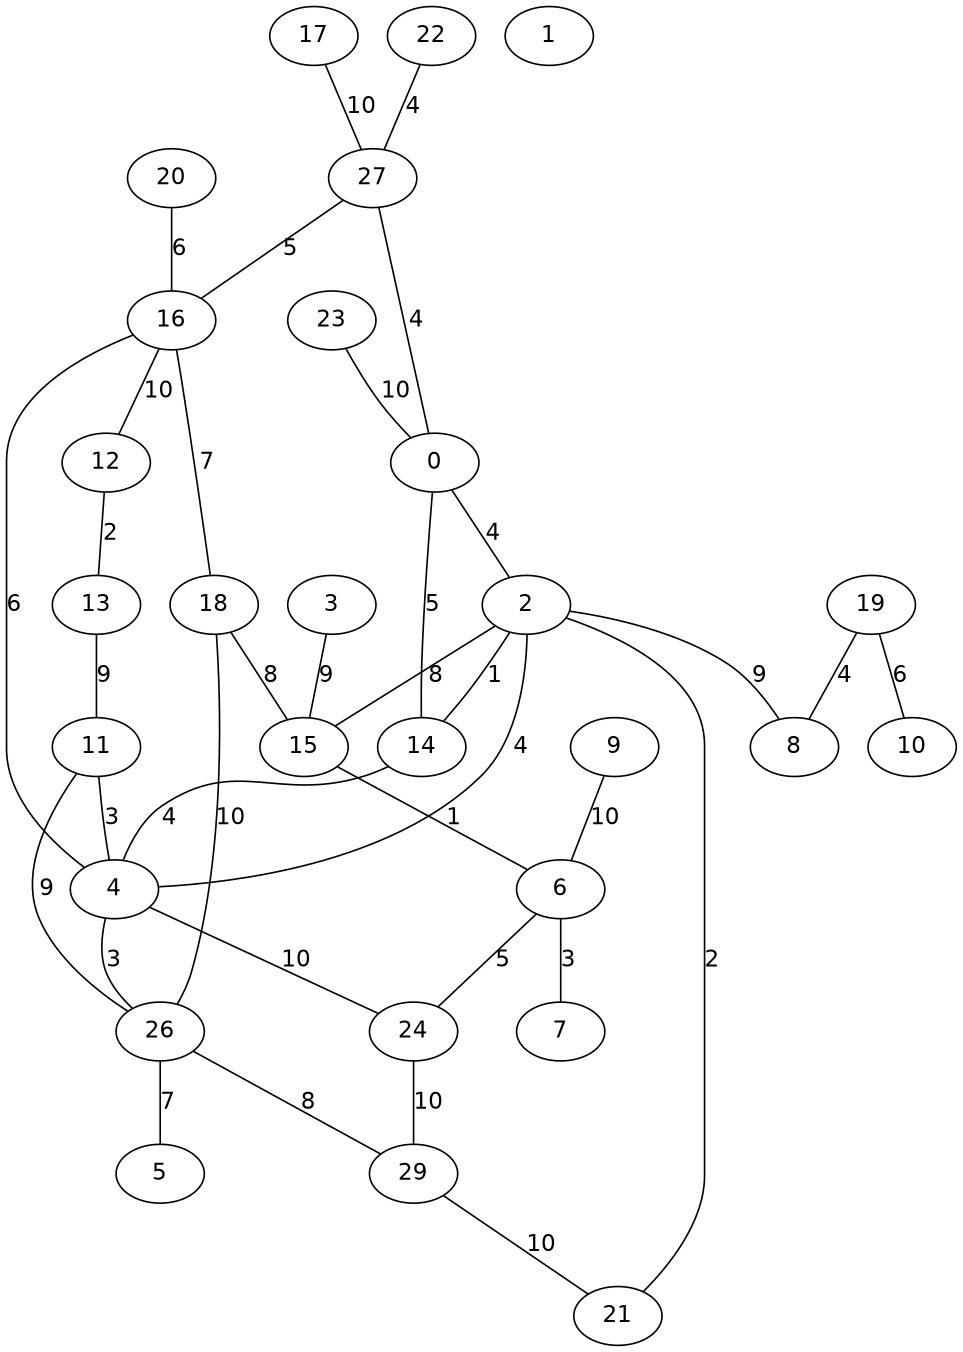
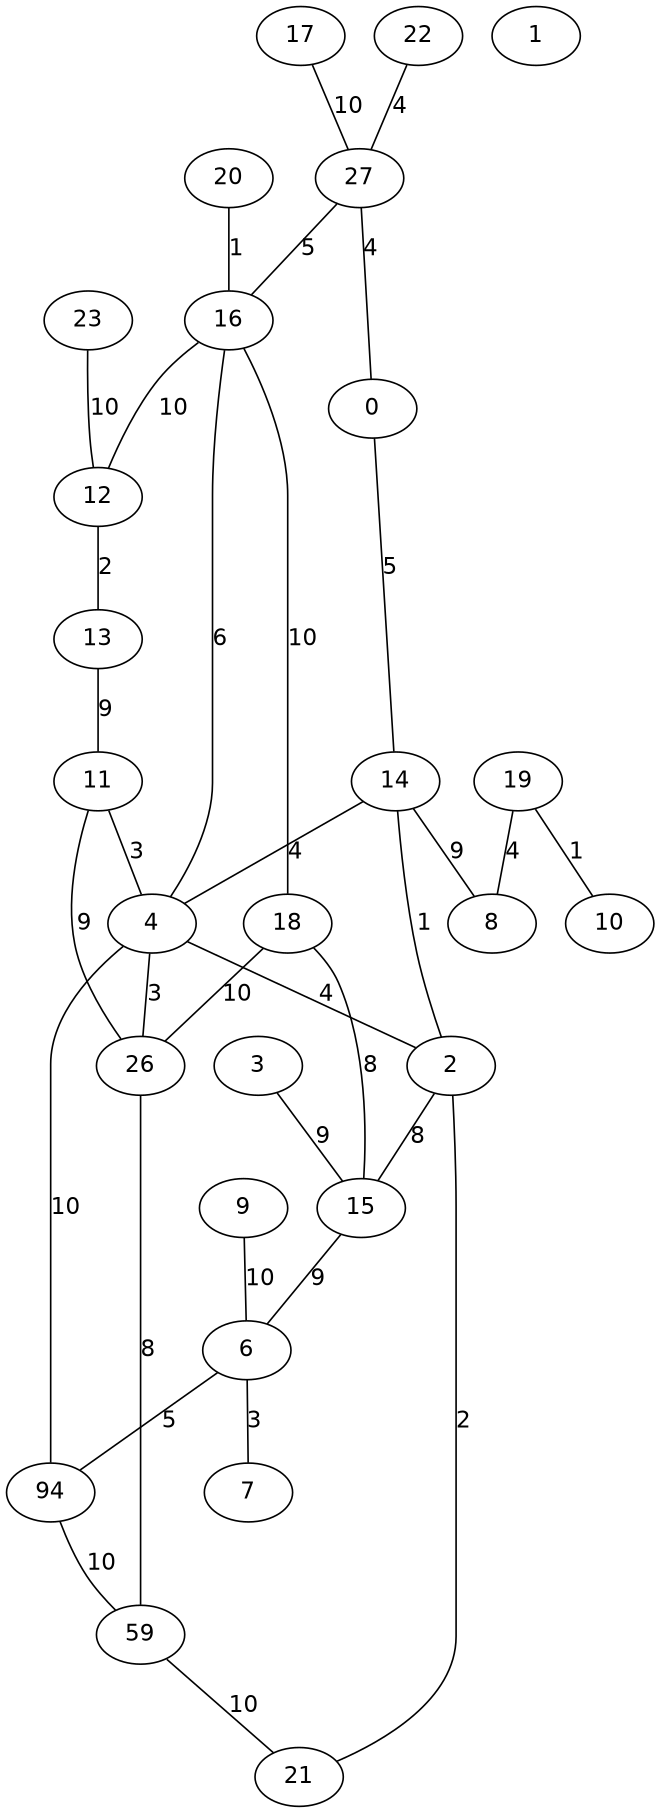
edge "20" -- "16": label "6" -> "1"
edge "23" -- "0": now "23" -- "12"
edge "16" -- "18": label "7" -> "10"
edge "0" -- "2": removed, label "4"
edge "2" -- "8": now "14" -- "8"
edge "19" -- "10": label "6" -> "1"
edge "15" -- "6": label "1" -> "9"
node "24": label "24" -> "94"
node "5": removed
node "29": label "29" -> "59"
